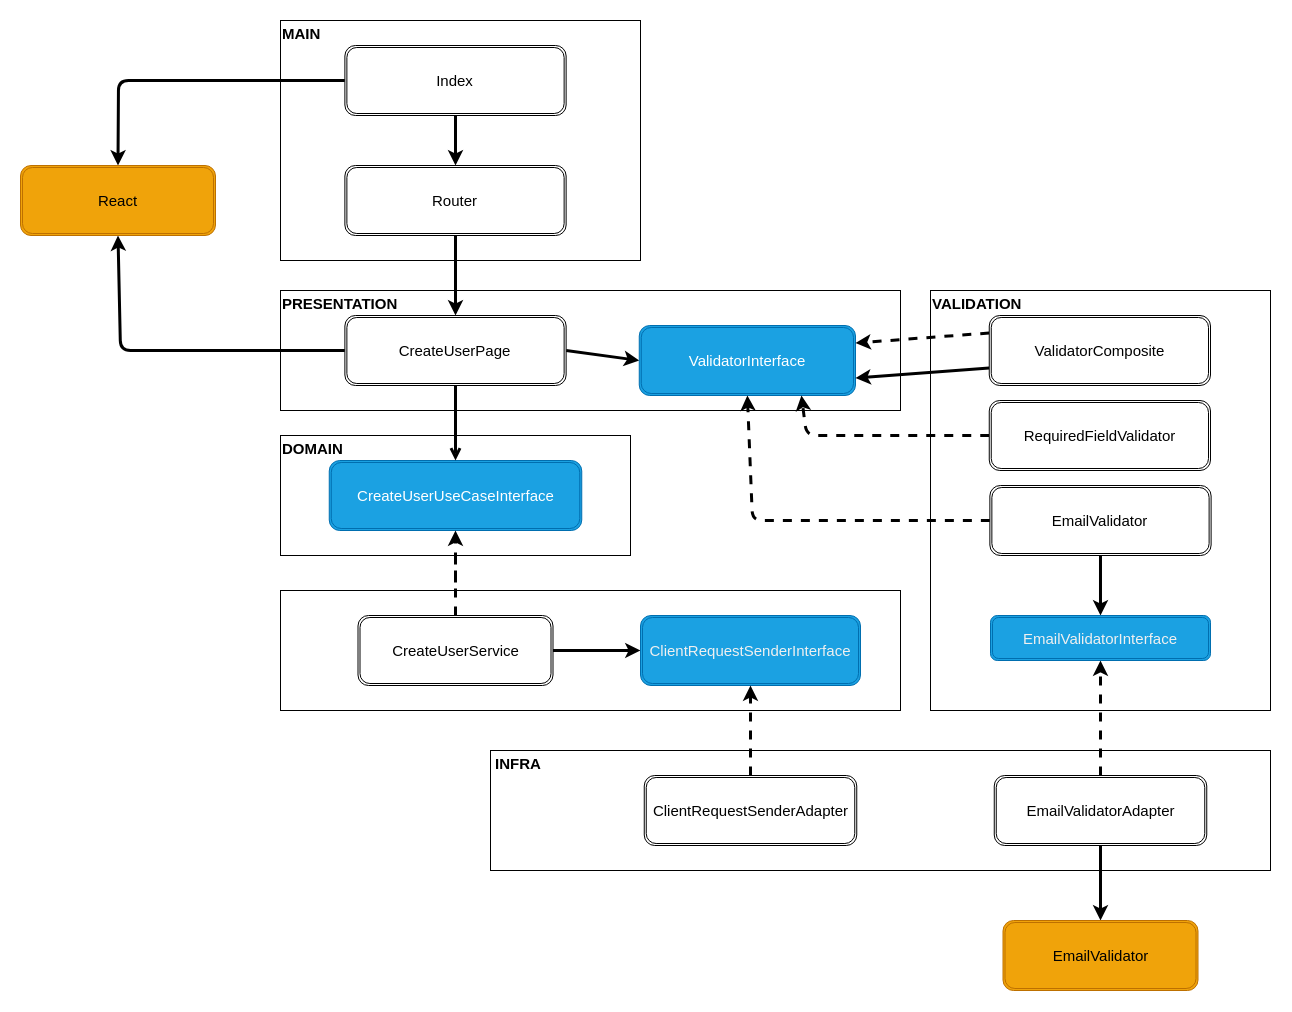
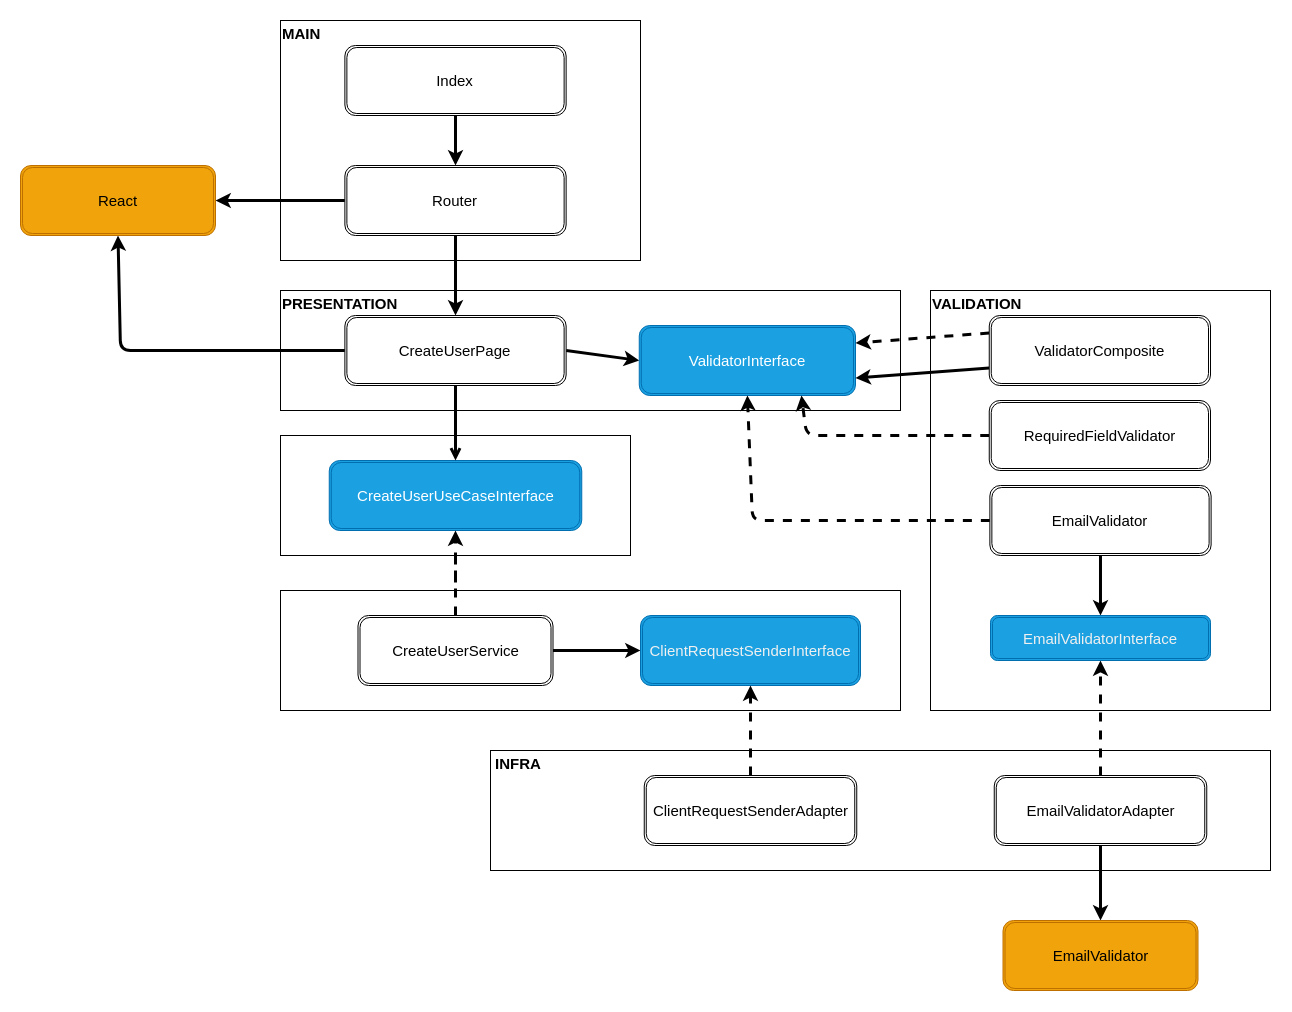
edge "Index" -> "React": removed
edge "Router" -> "React": added
node "DOMAIN": removed
